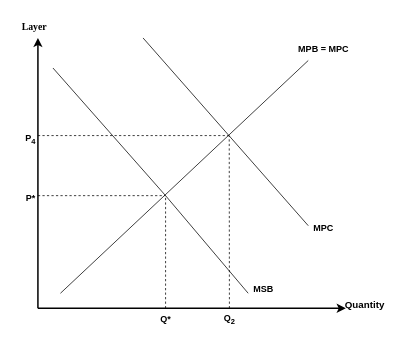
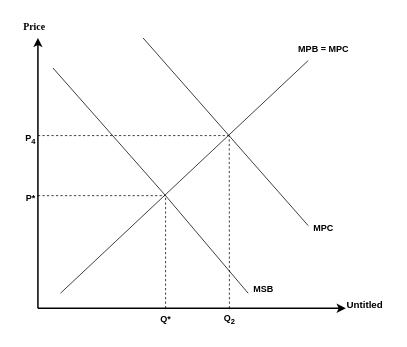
node "Layer": label "Layer" -> "Price"
node "Quantity": label "Quantity" -> "Untitled"
